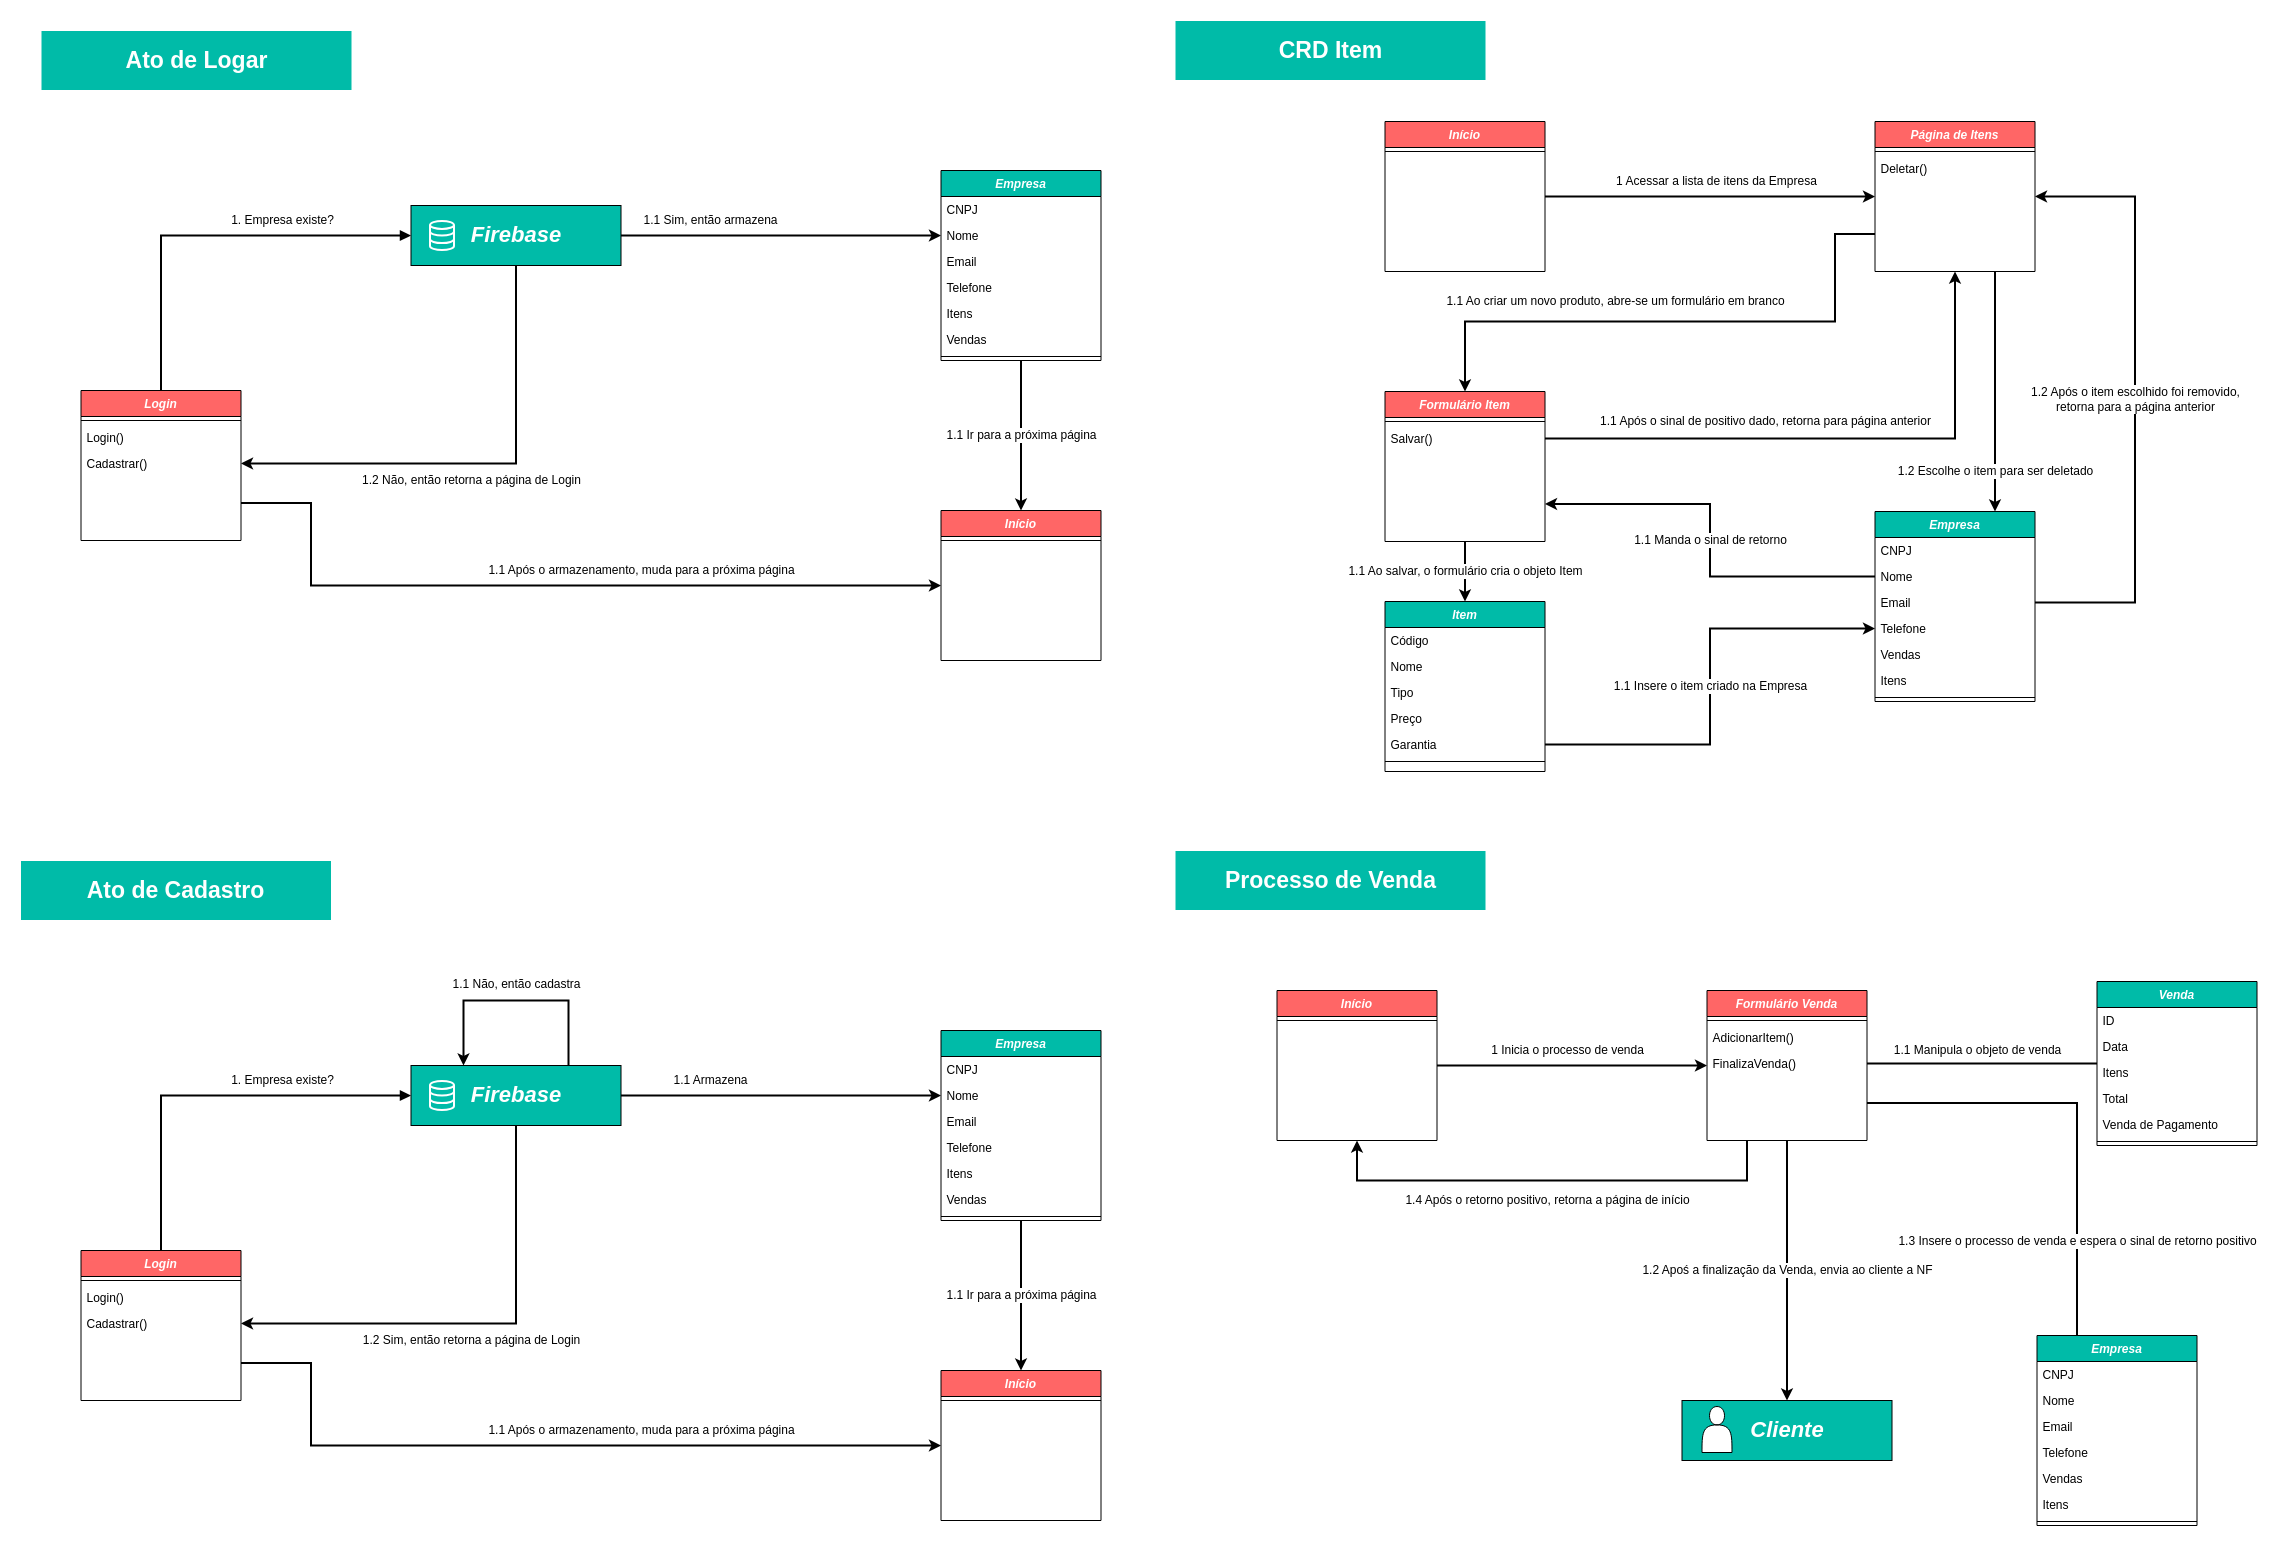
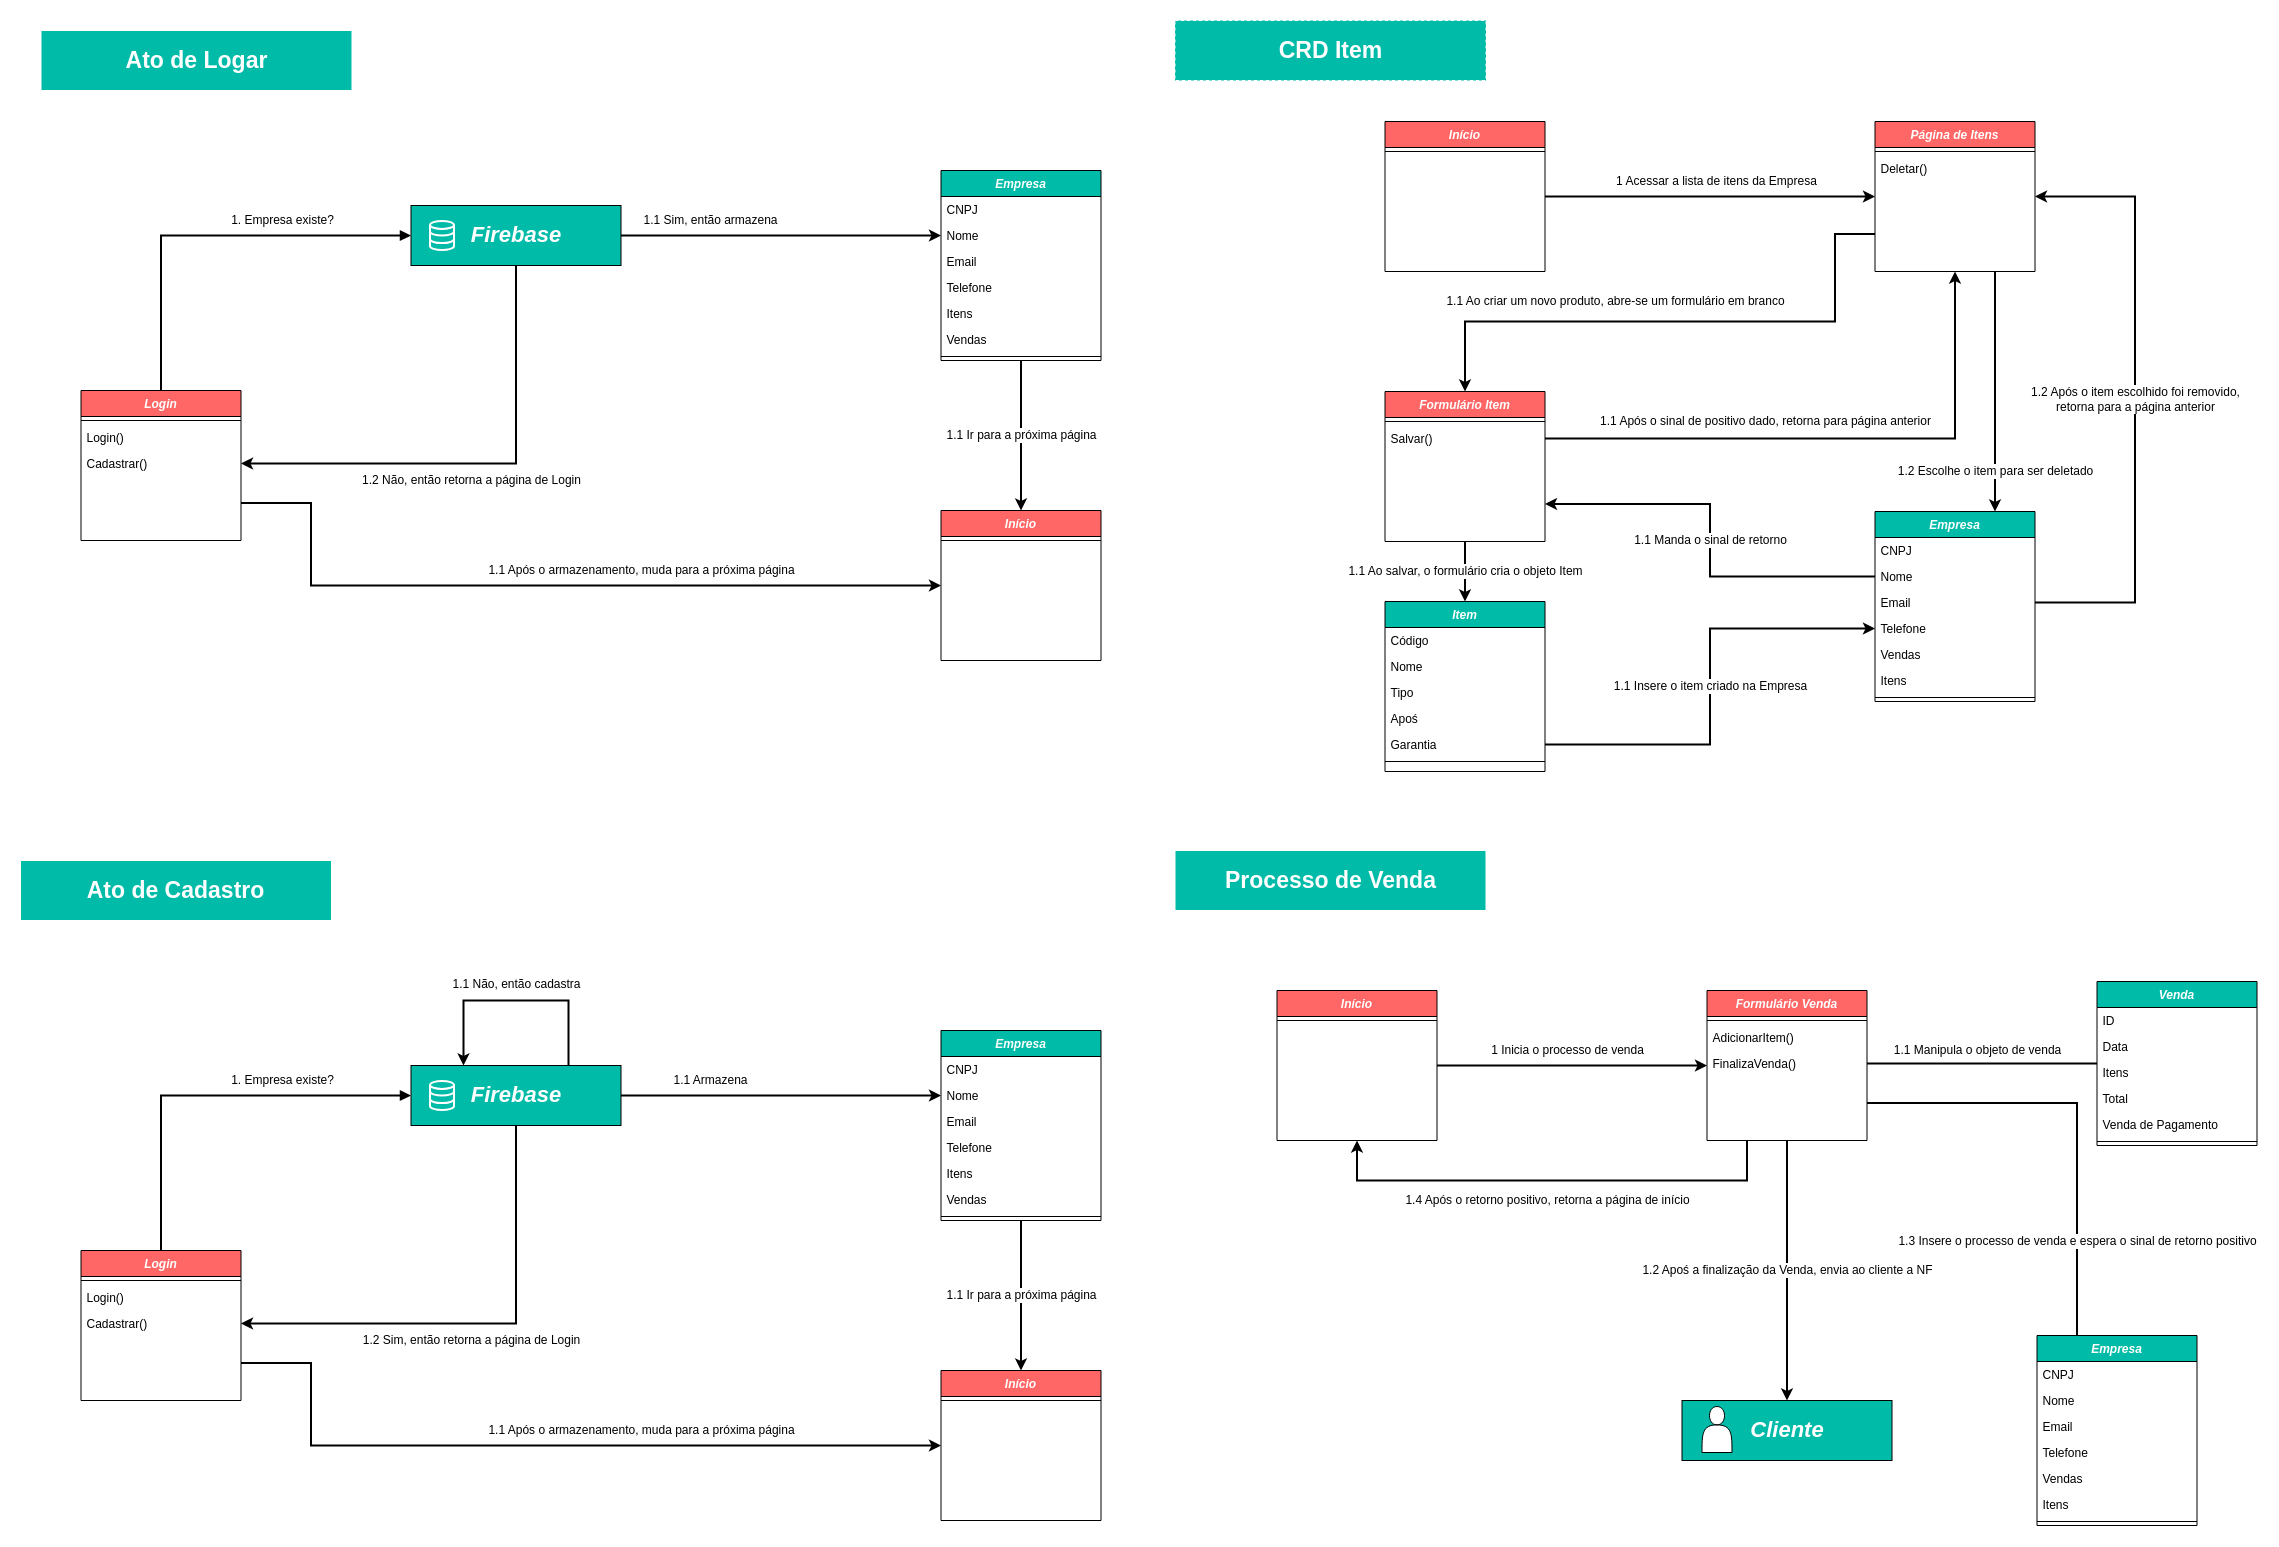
node "CRD Item": style solid -> dashed
node "Preço": label "Preço" -> "Apoś"
